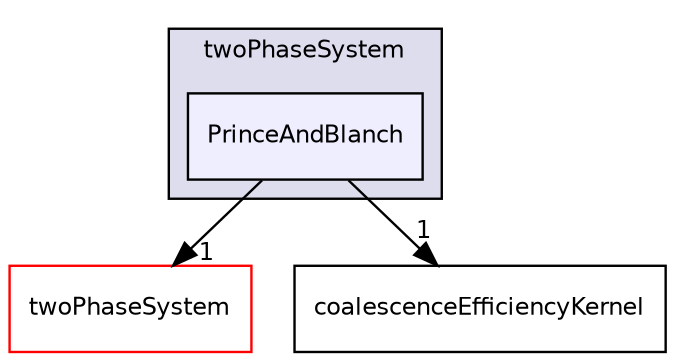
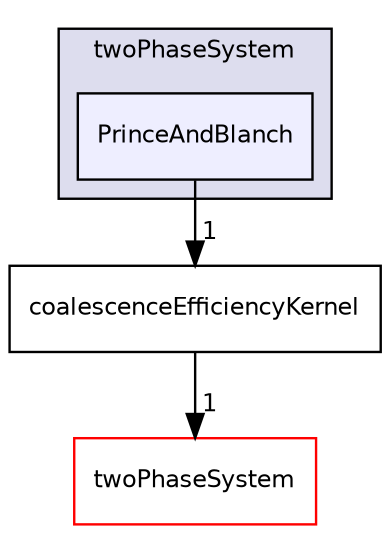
edge "PrinceAndBlanch" -> "twoPhaseSystem": now "coalescenceEfficiencyKernel" -> "twoPhaseSystem"
